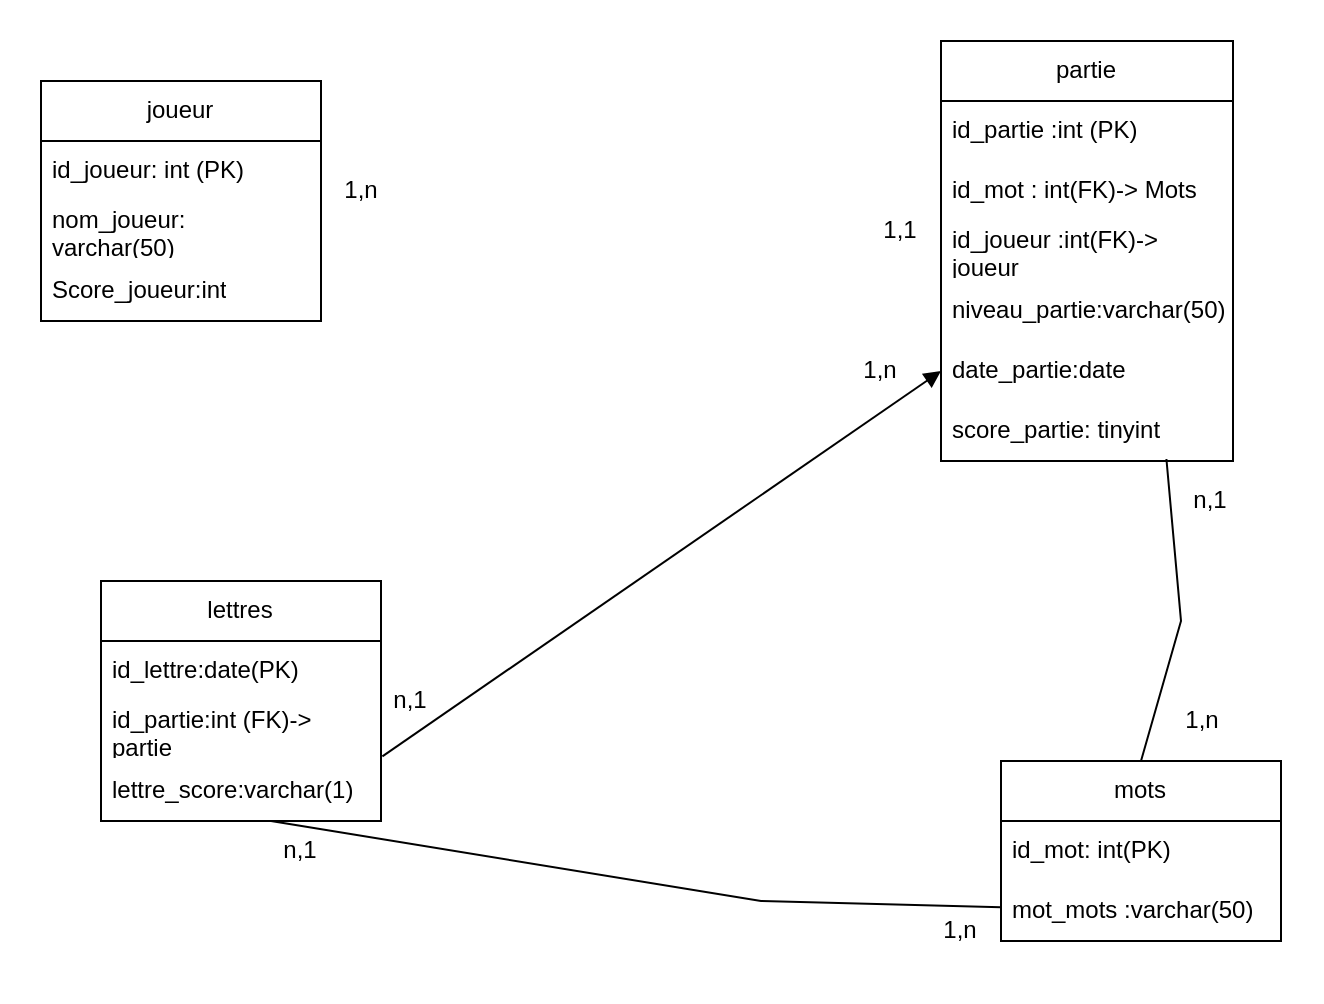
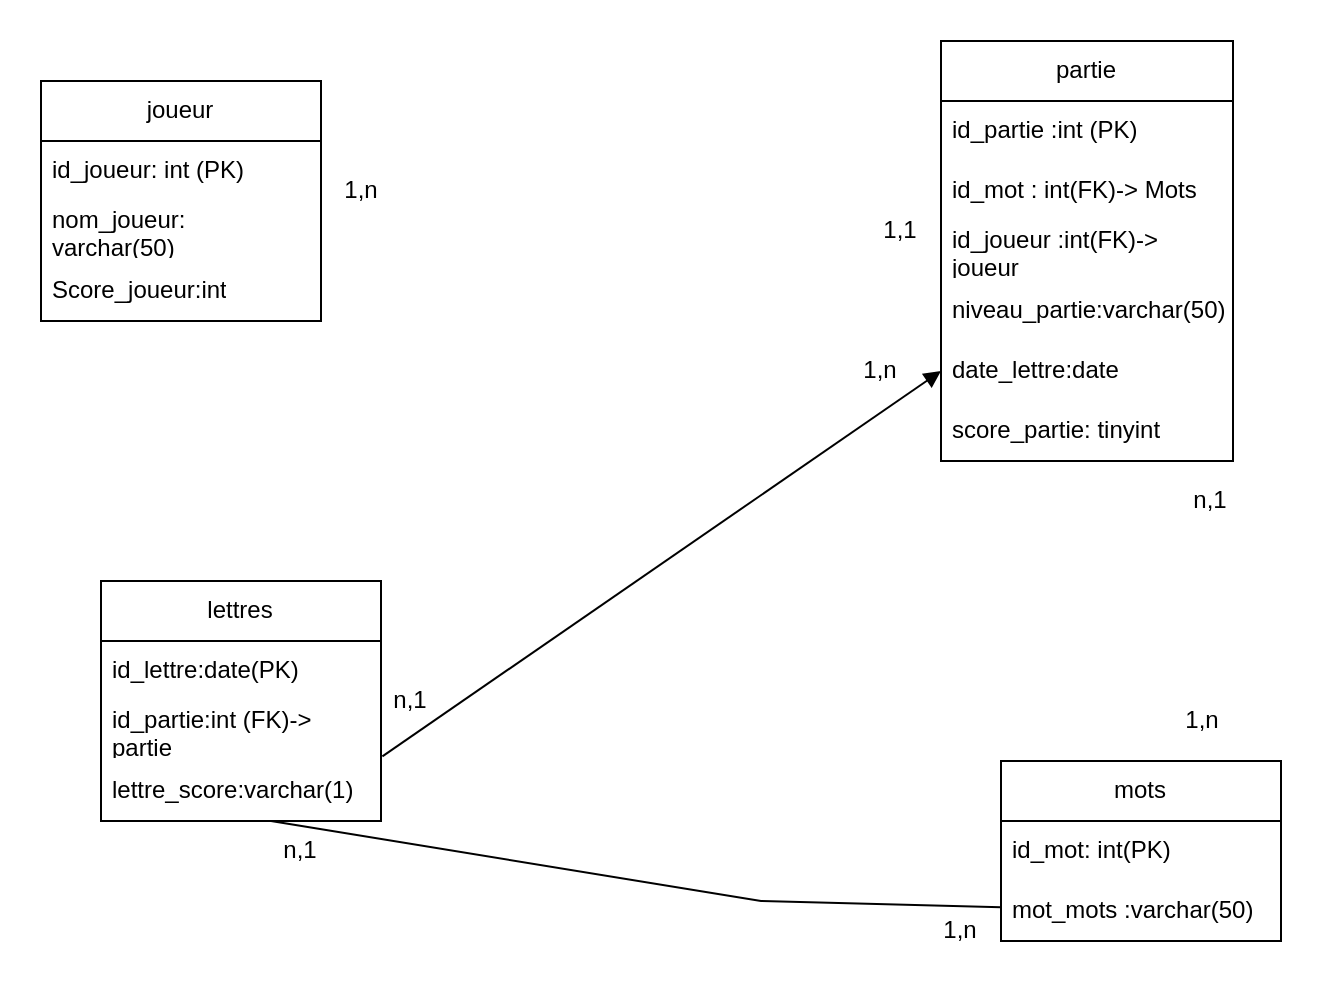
node "date_partie:date": label "date_partie:date" -> "date_lettre:date"
edge "score_partie: tinyint" -- "mots": removed
